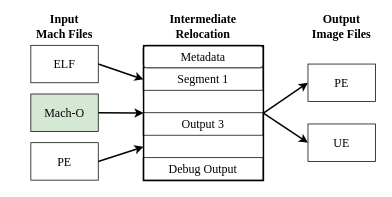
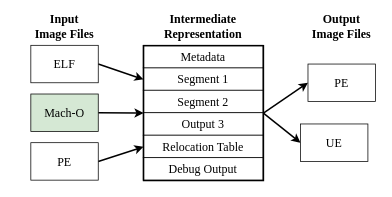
node "Input Mach Files": label "Input Mach Files" -> "Input Image Files"
node "Intermediate Relocation": label "Intermediate Relocation" -> "Intermediate Representation"
node "Metadata": shape rounded rectangle -> rectangle
node "Segment 2": added
node "UE": moved (342, 143) -> (334, 143)
node "Relocation Table": added
